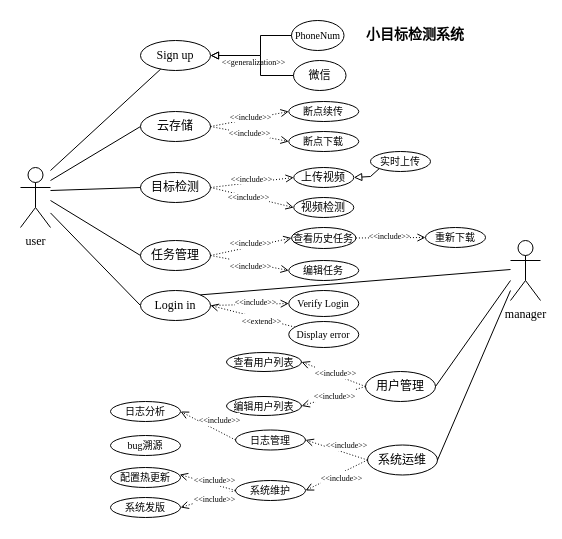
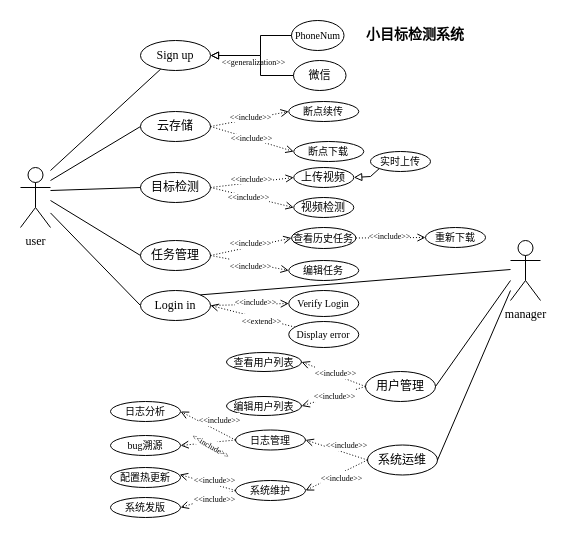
node "断点下载": moved (324, 142) -> (329, 152)
edge "日志管理" -> "bug溯源": added, label "<<include>>"
